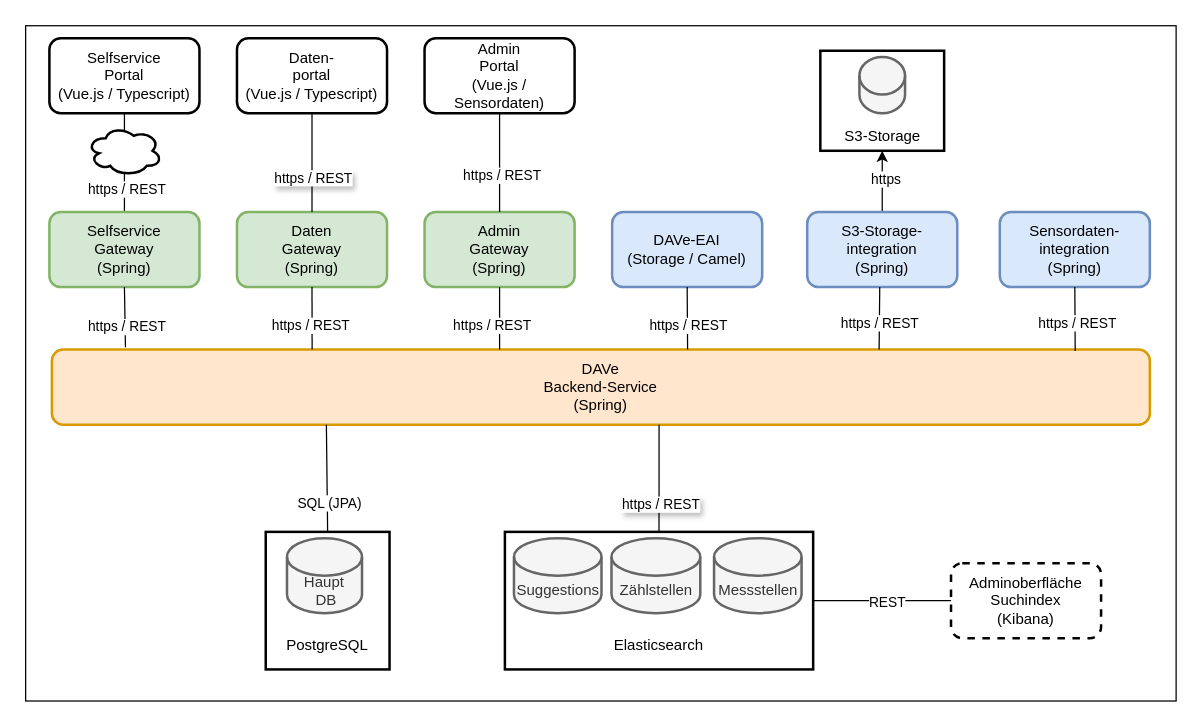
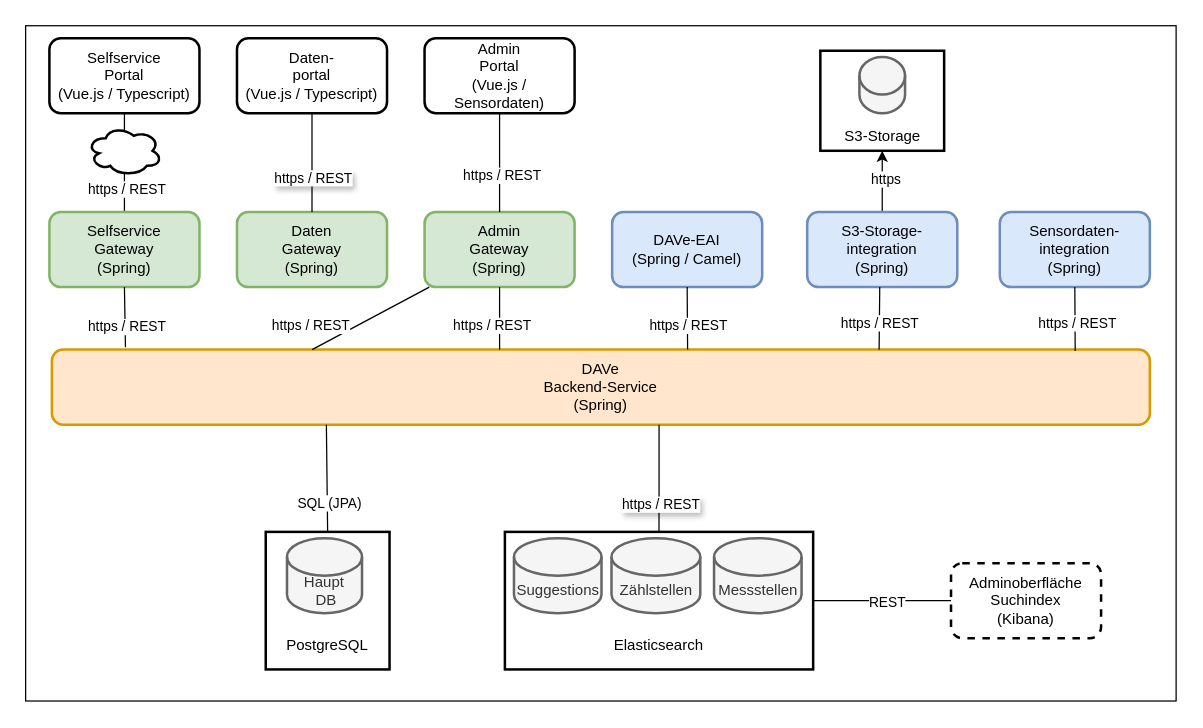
node "DAVe-EAI (Storage / Camel)": label "DAVe-EAI (Storage / Camel)" -> "DAVe-EAI (Spring / Camel)"
edge "Daten Gateway (Spring)" -- "DAVe Backend-Service (Spring)": now "Admin Gateway (Spring)" -- "DAVe Backend-Service (Spring)"
